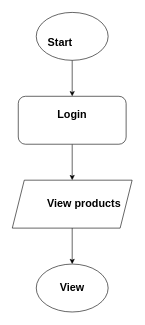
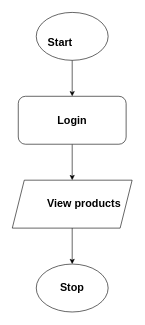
node "Login": moved (72, 114) -> (72, 120)
node "View": label "View" -> "Stop"
